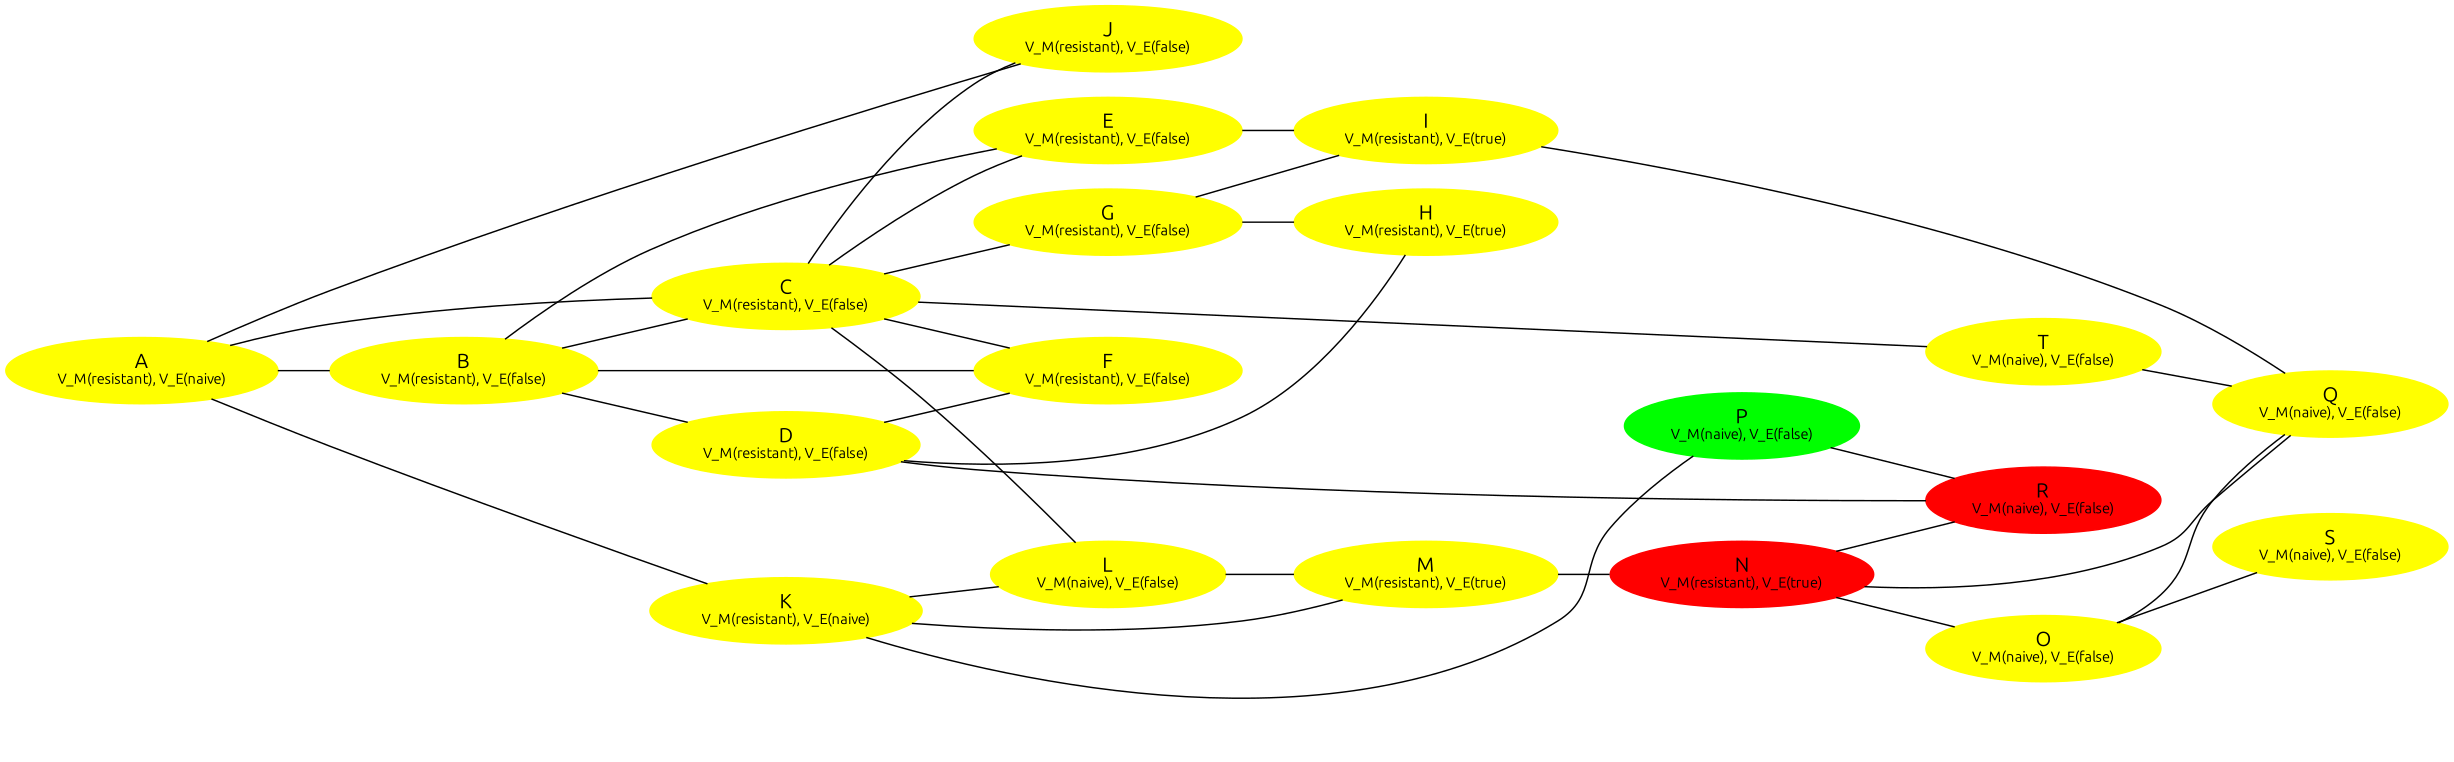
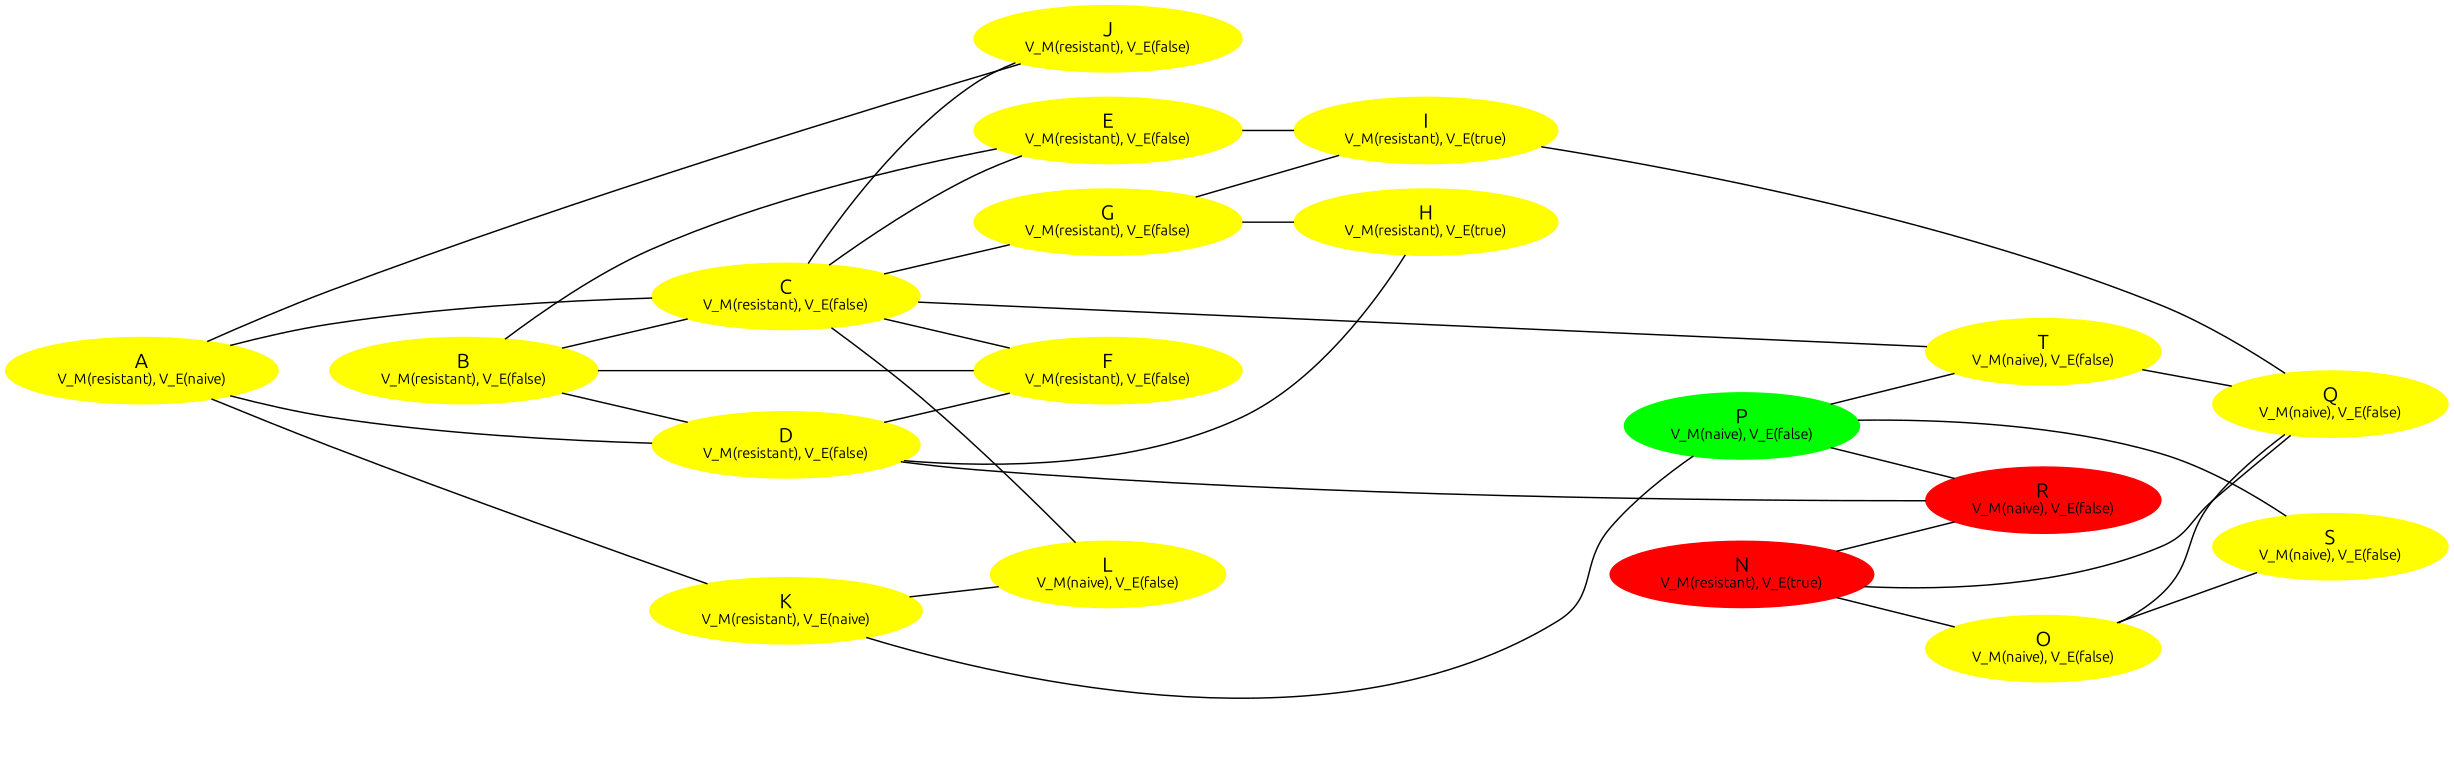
edge "A" -- "B": now "A" -- "D"
edge "T" -- "P": added
edge "P" -- "S": added
node "M": removed
